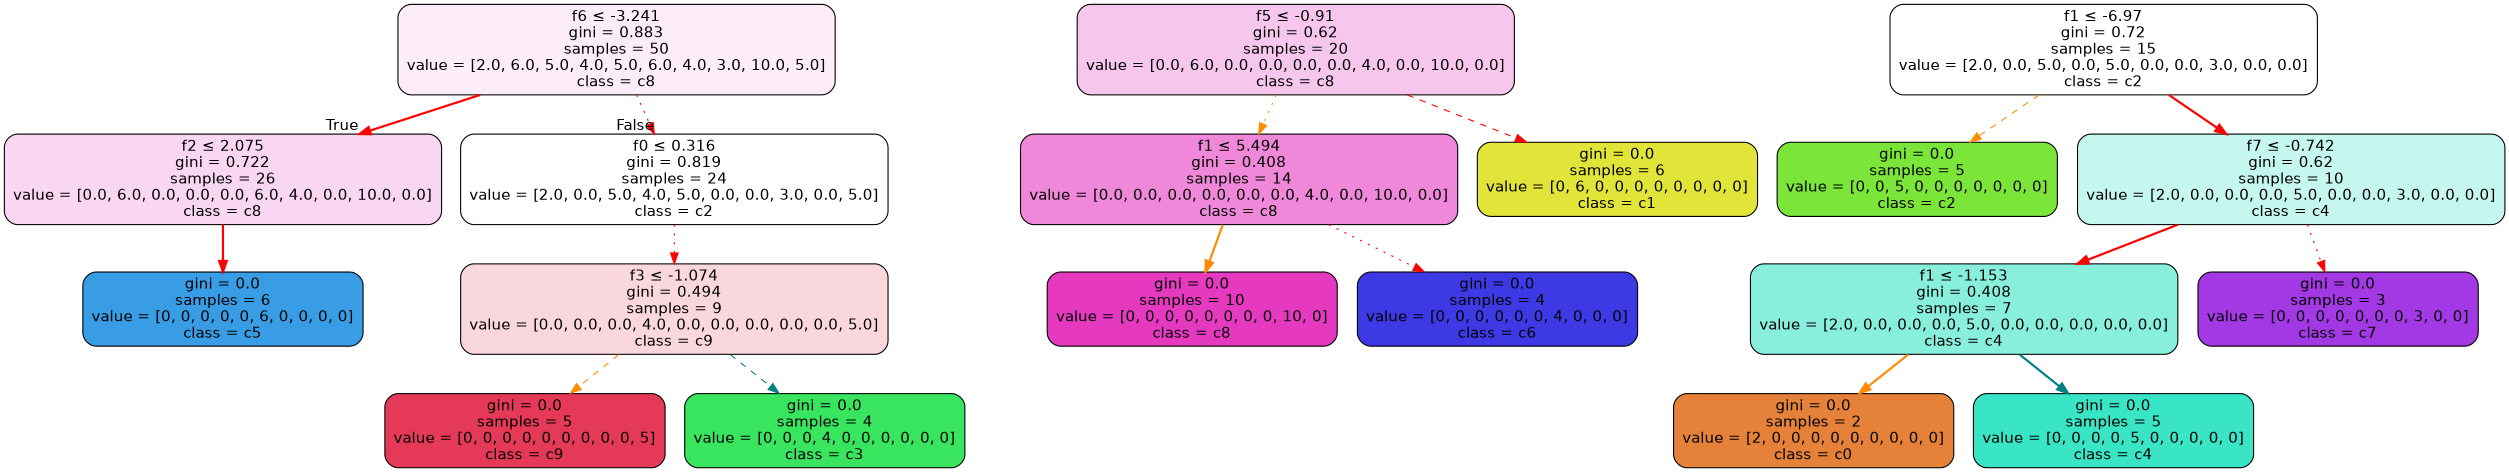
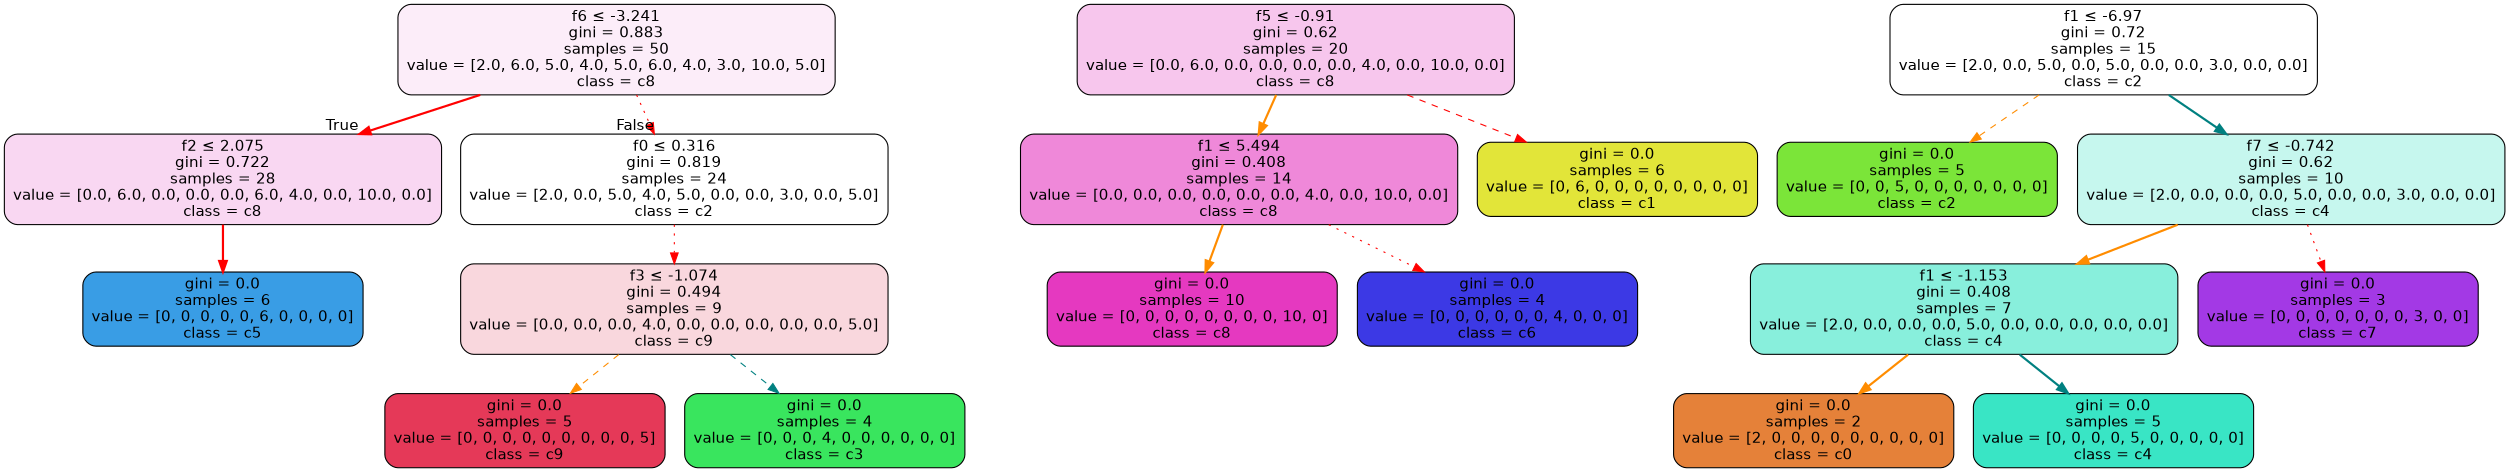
edge "f5 ≤ -0.91" -> "f1 ≤ 5.494": style dotted -> bold
edge "f1 ≤ -6.97" -> "f7 ≤ -0.742": color red -> teal
node "f2 ≤ 2.075": text "samples = 26" -> "samples = 28"
edge "f7 ≤ -0.742" -> "f1 ≤ -1.153": color red -> darkorange
